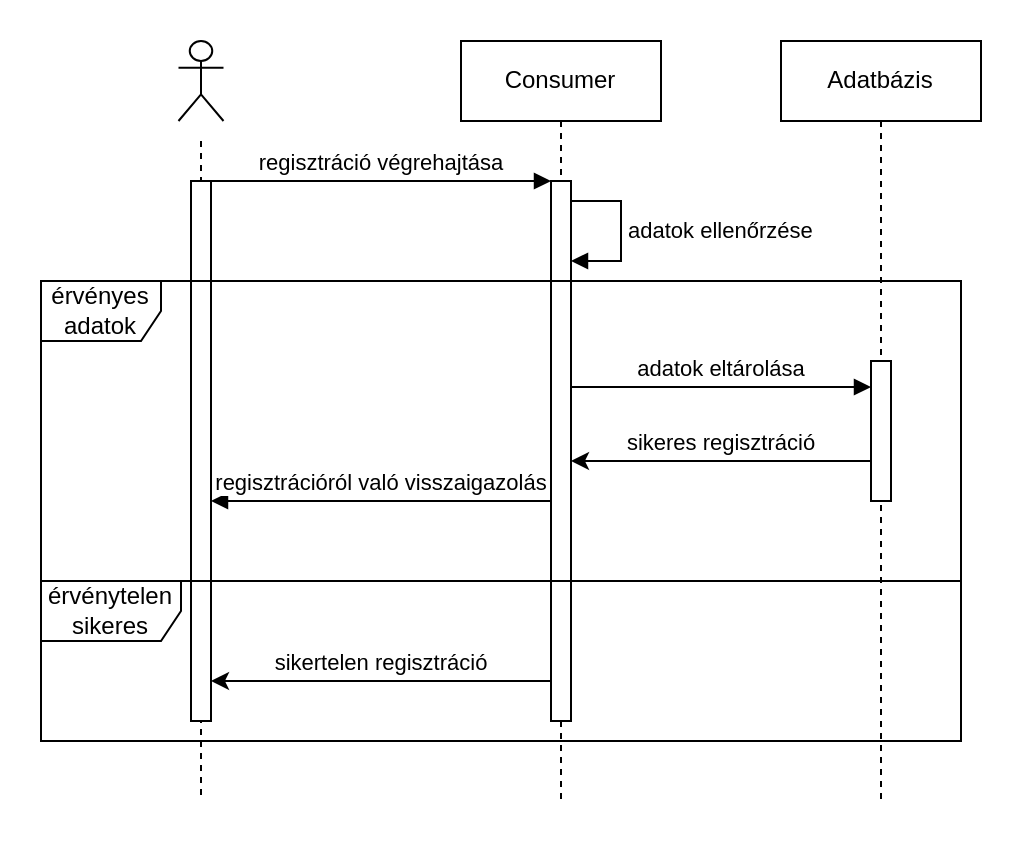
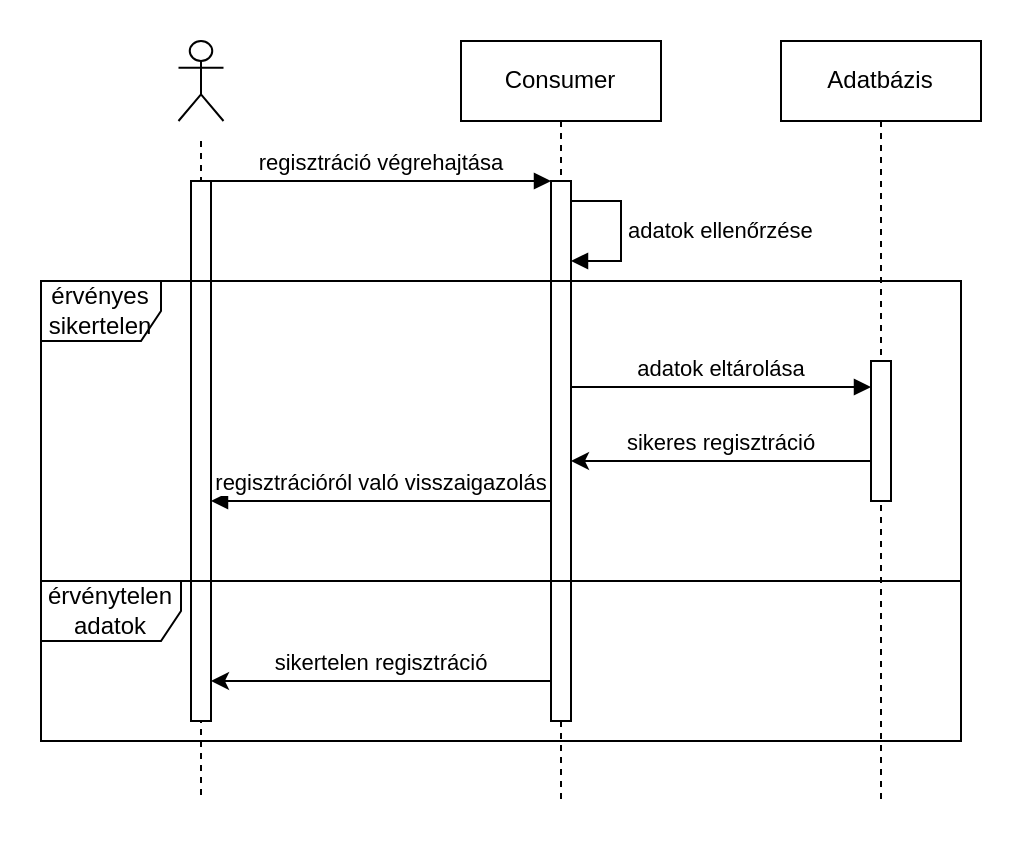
node "érvényes adatok": label "érvényes adatok" -> "érvényes sikertelen"
node "érvénytelen sikeres": label "érvénytelen sikeres" -> "érvénytelen adatok"
